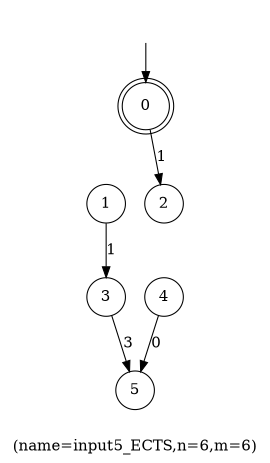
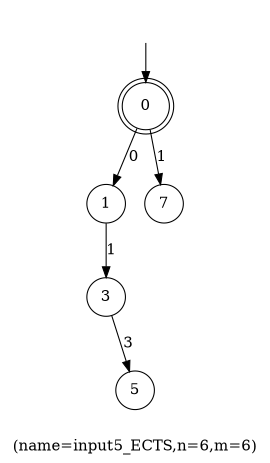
edge "0" -> "1": added, label "0"
node "2": label "2" -> "7"
node "4": removed
